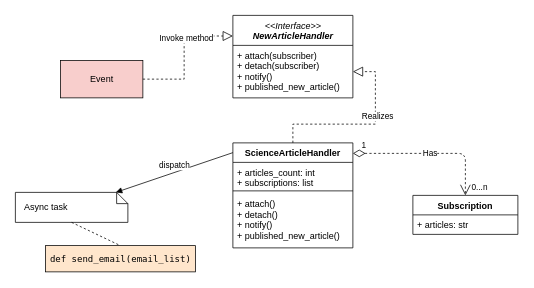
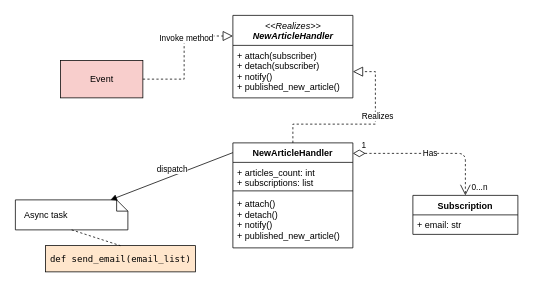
node "<<Interface>> NewArticleHandler": label "<<Interface>> NewArticleHandler" -> "<<Realizes>> NewArticleHandler"
node "ScienceArticleHandler": label "ScienceArticleHandler" -> "NewArticleHandler"
node "Async task": moved (72, 207) -> (72, 215)
node "+ articles: str": label "+ articles: str" -> "+ email: str"
